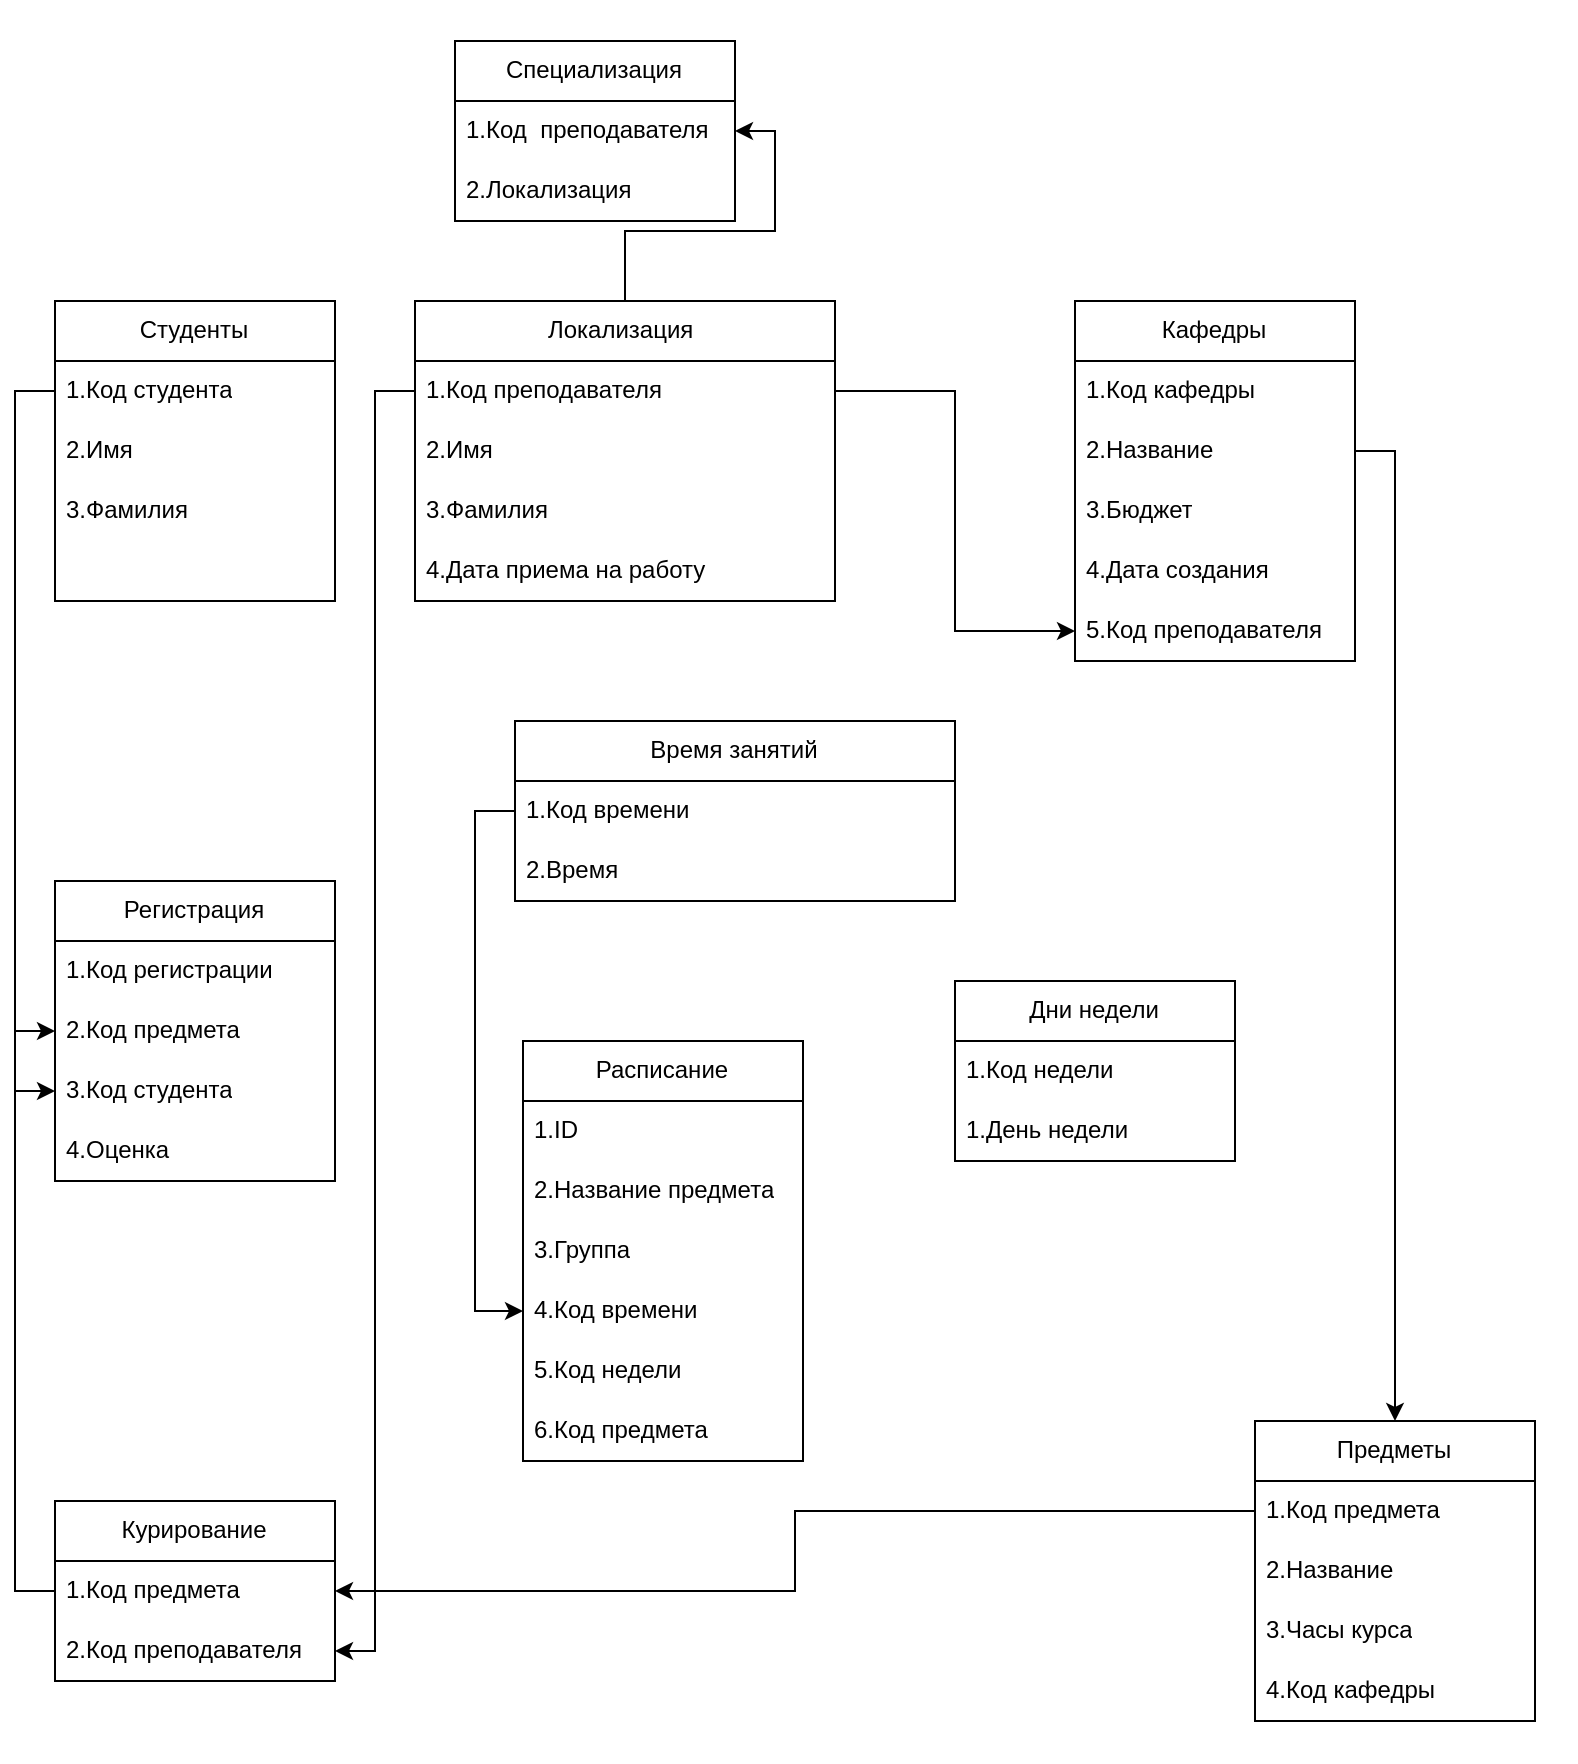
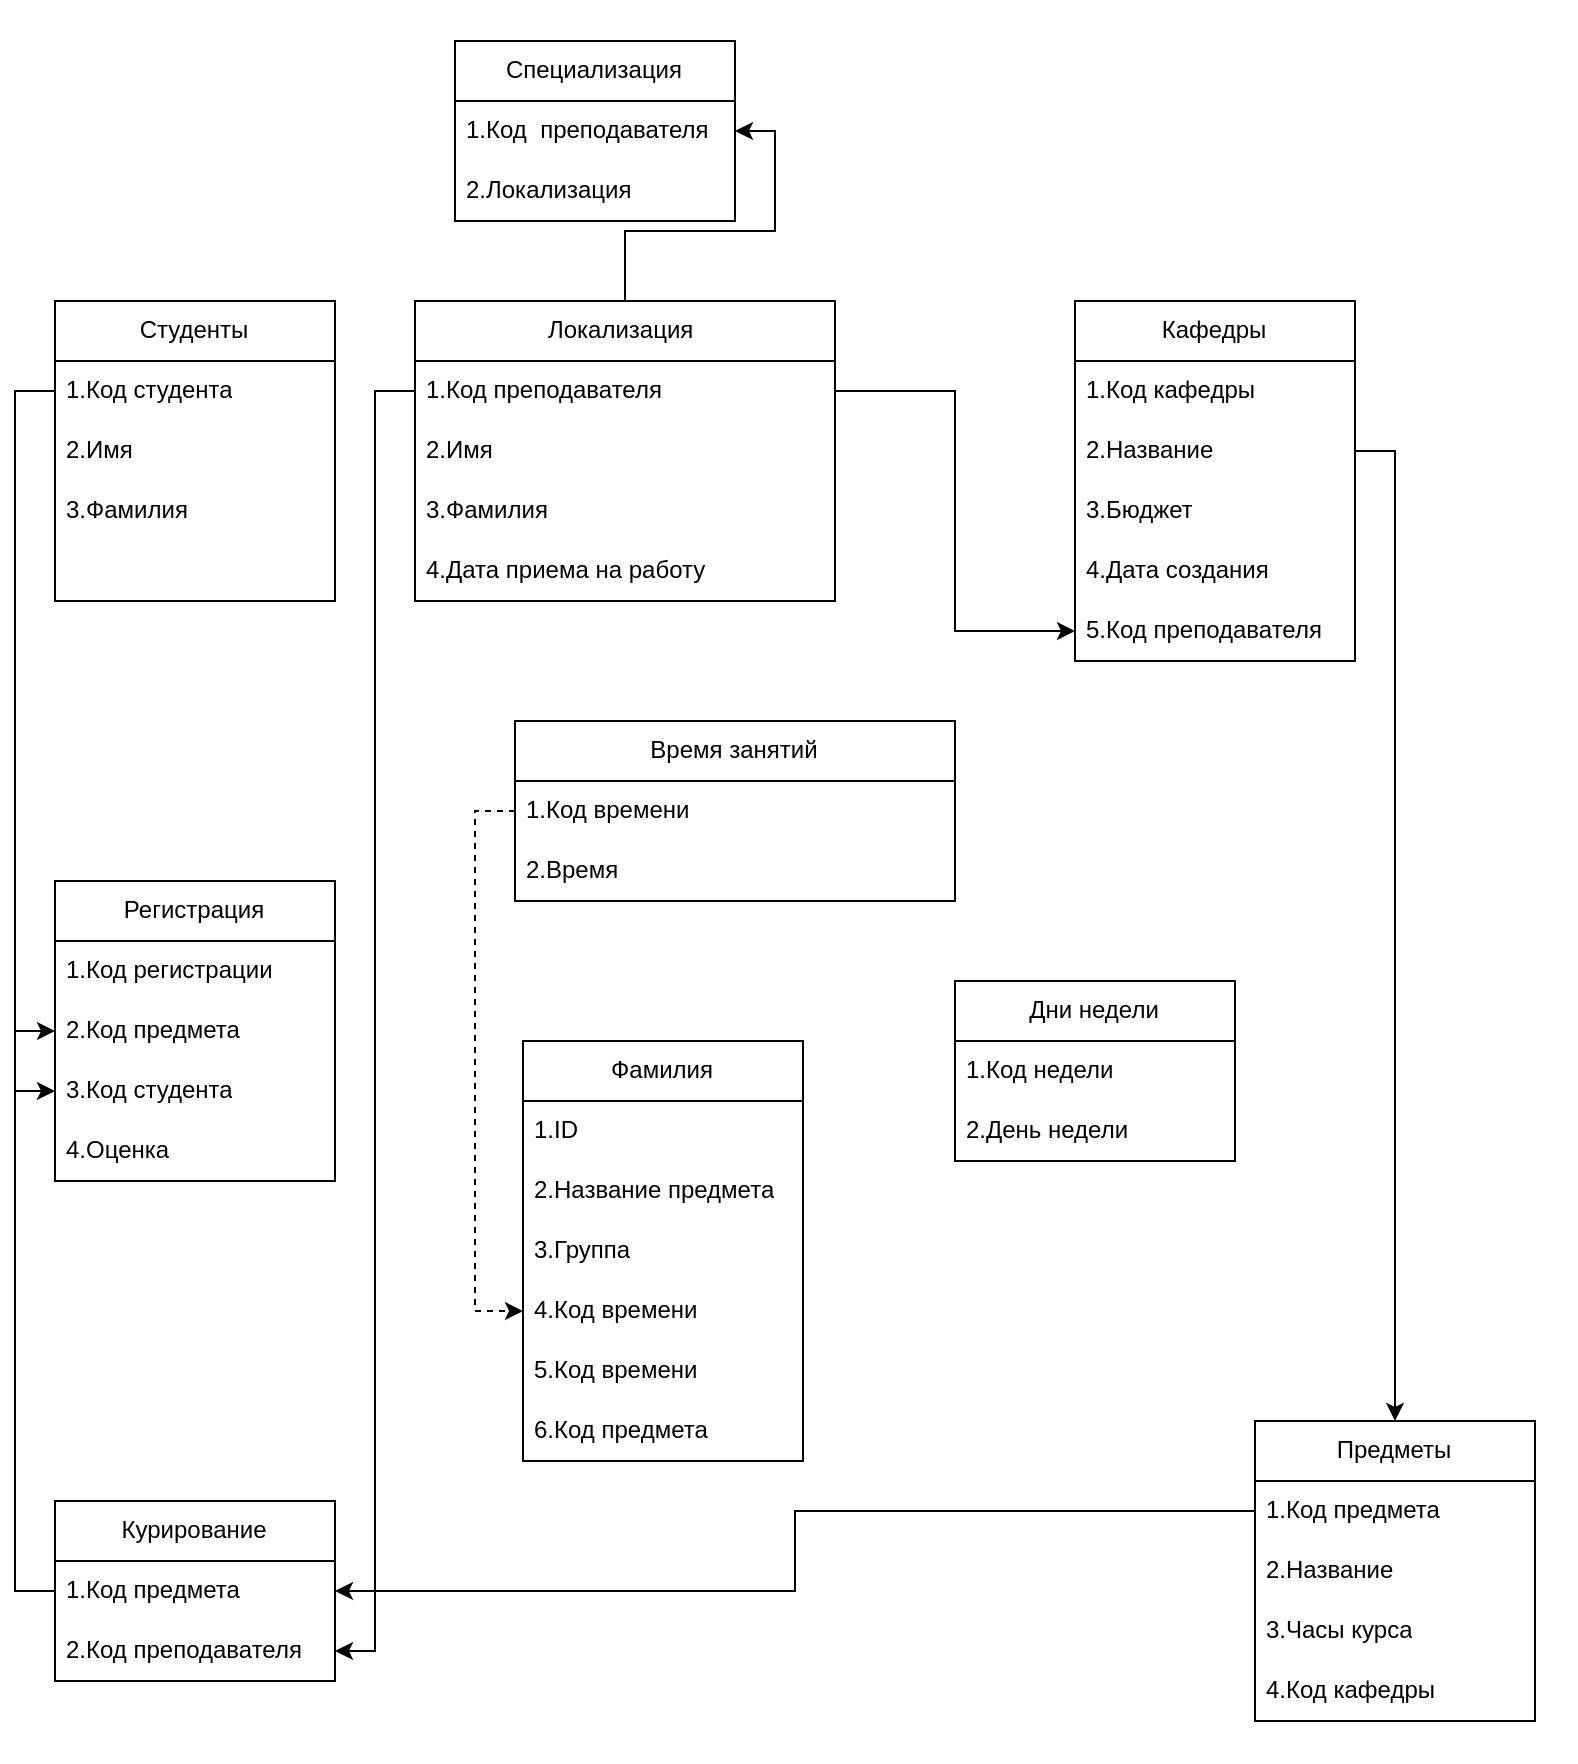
edge "1.Код времени" -> "4.Код времени": style solid -> dashed
node "Расписание": label "Расписание" -> "Фамилия"
node "1.День недели": label "1.День недели" -> "2.День недели"
node "5.Код недели": label "5.Код недели" -> "5.Код времени"
